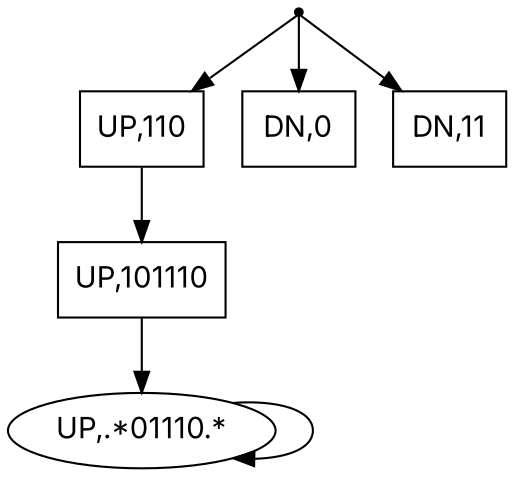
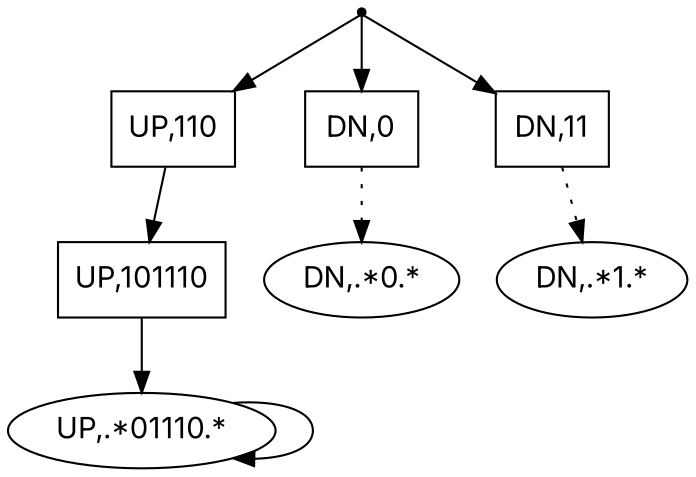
node "DN,.*0.*": added
node "DN,.*1.*": added
